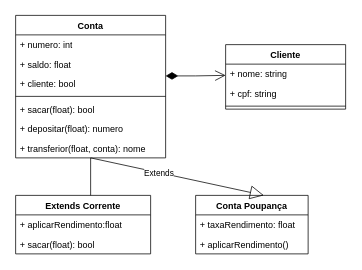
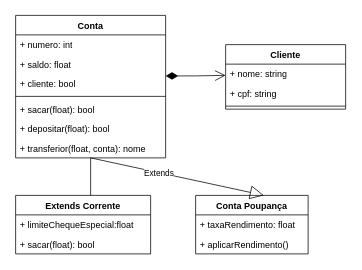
node "+ depositar(float): numero": label "+ depositar(float): numero" -> "+ depositar(float): bool"
node "+ aplicarRendimento:float": label "+ aplicarRendimento:float" -> "+ limiteChequeEspecial:float"
